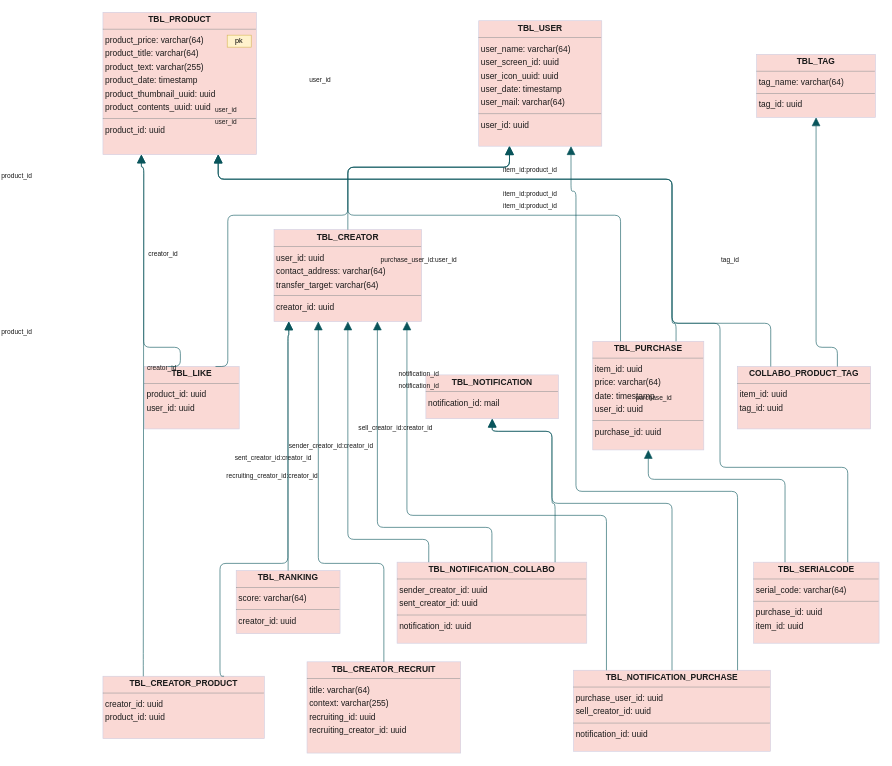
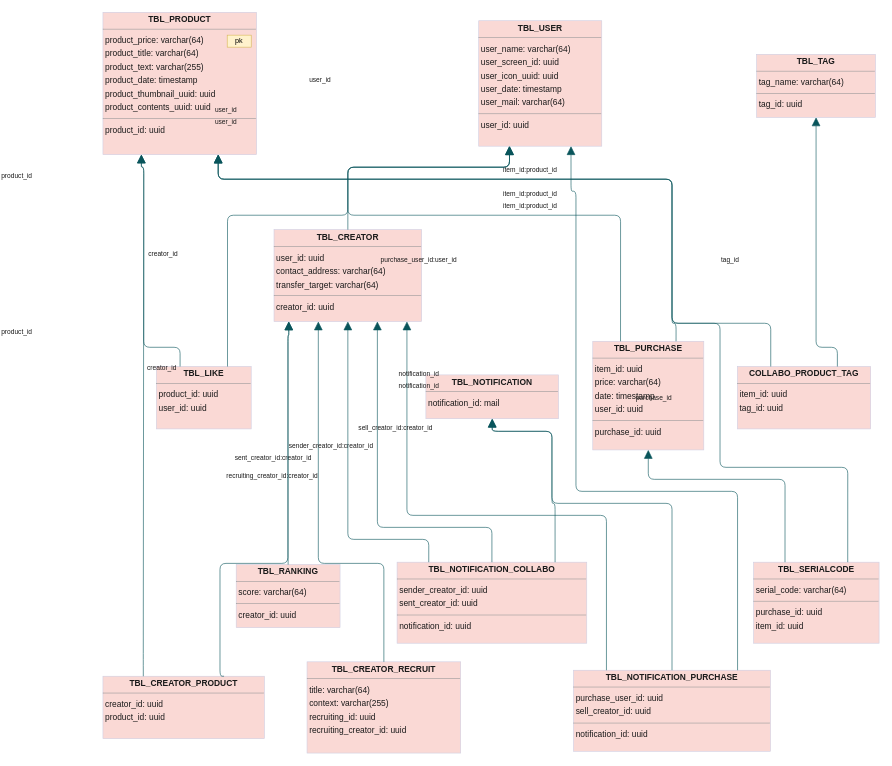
node "TBL_LIKE product_id: uuid user_id: uuid": moved (192, 398) -> (204, 398)
node "TBL_RANKING score: varchar(64) creator_id: uuid": moved (288, 602) -> (288, 596)
